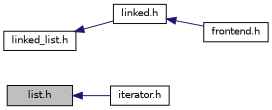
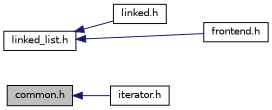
edge "frontend.h" -> "linked.h": now "frontend.h" -> "linked_list.h"
node "list.h": label "list.h" -> "common.h"
